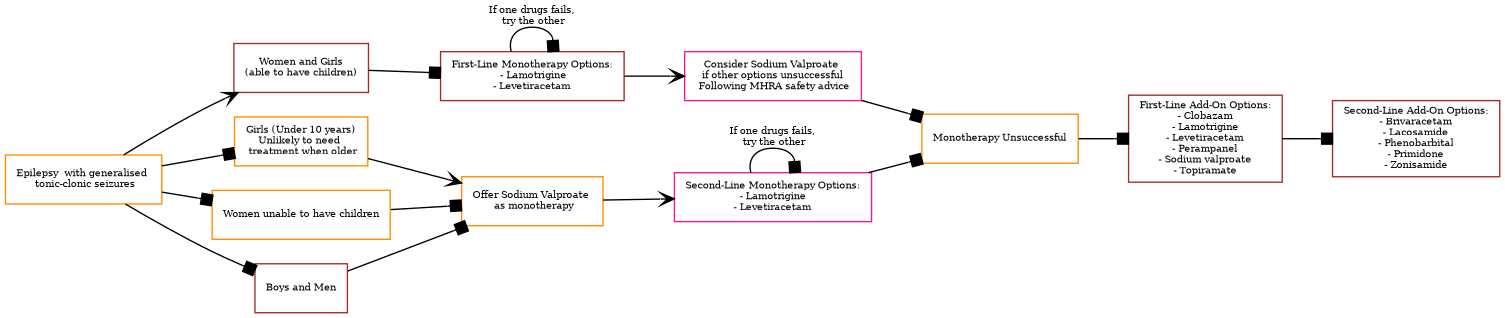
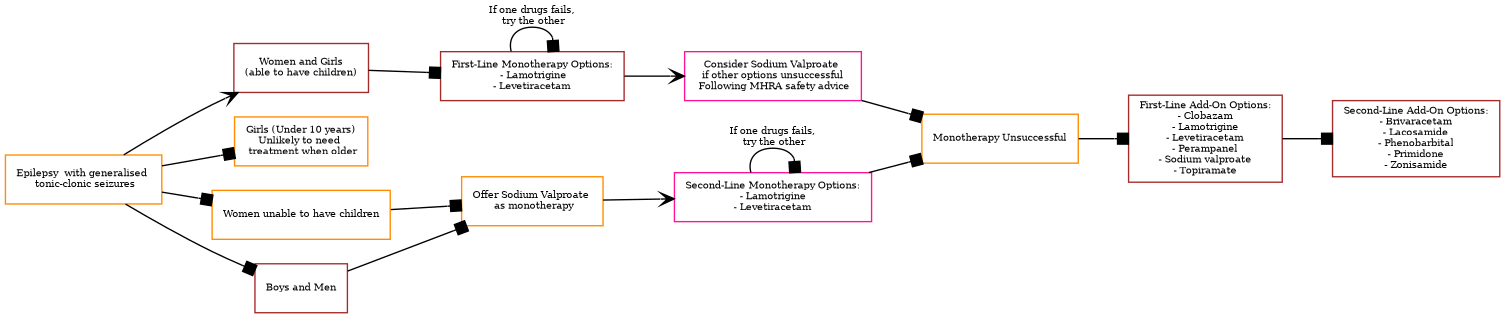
edge "Girls (Under 10 years) Unlikely to need treatment when older" -> "Offer Sodium Valproate as monotherapy": removed
